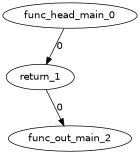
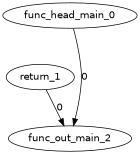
edge "func_head_main_0" -> "return_1": now "func_head_main_0" -> "func_out_main_2"
